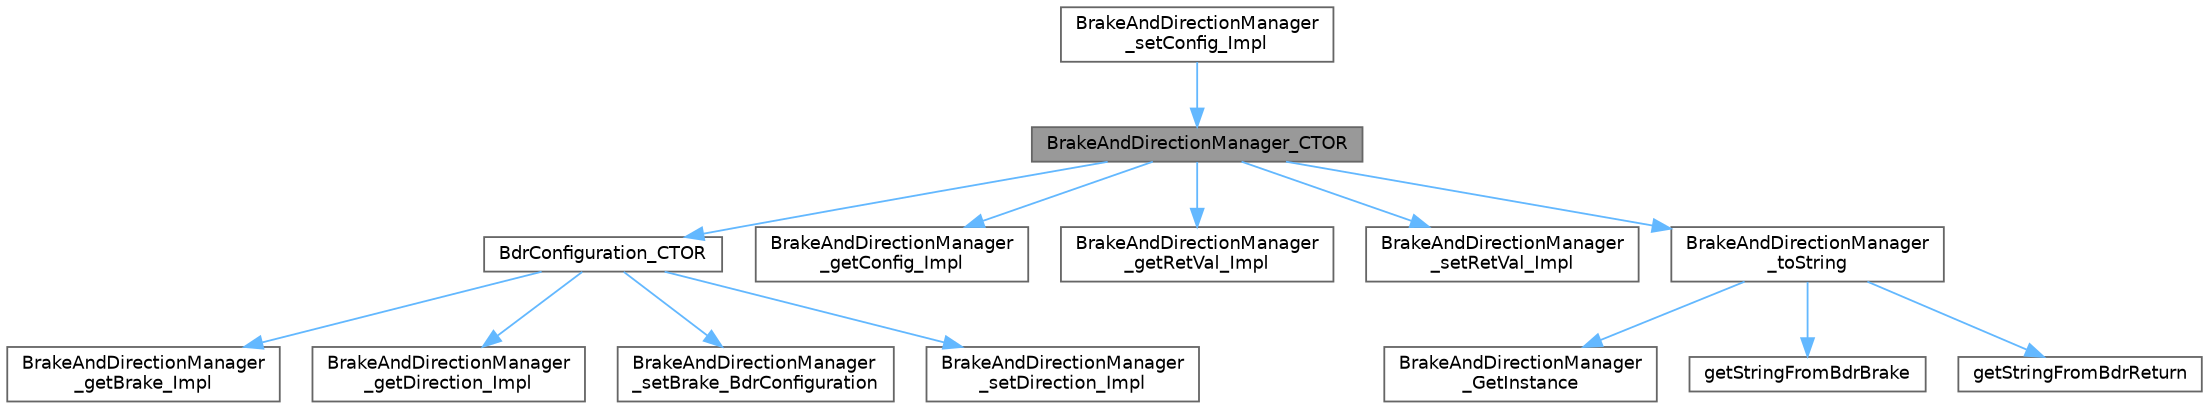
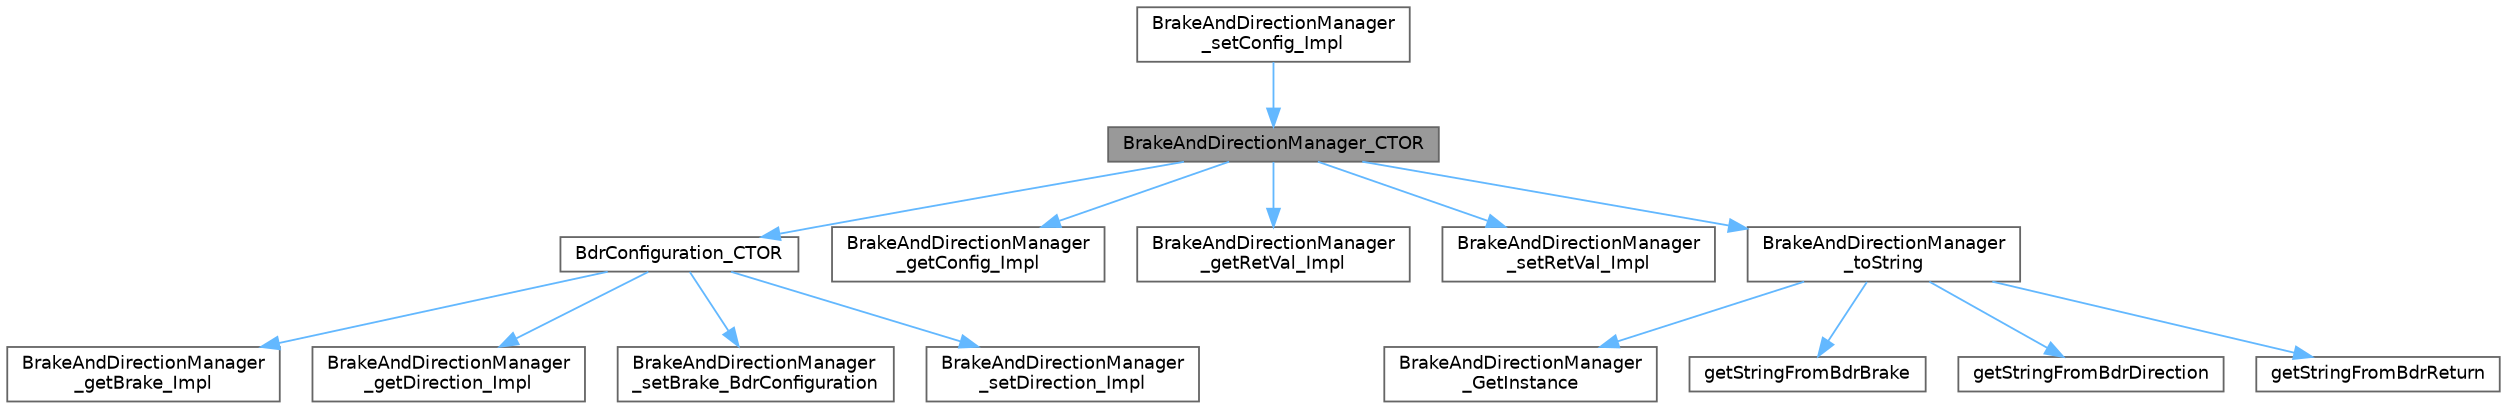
node "getStringFromBdrDirection": added
